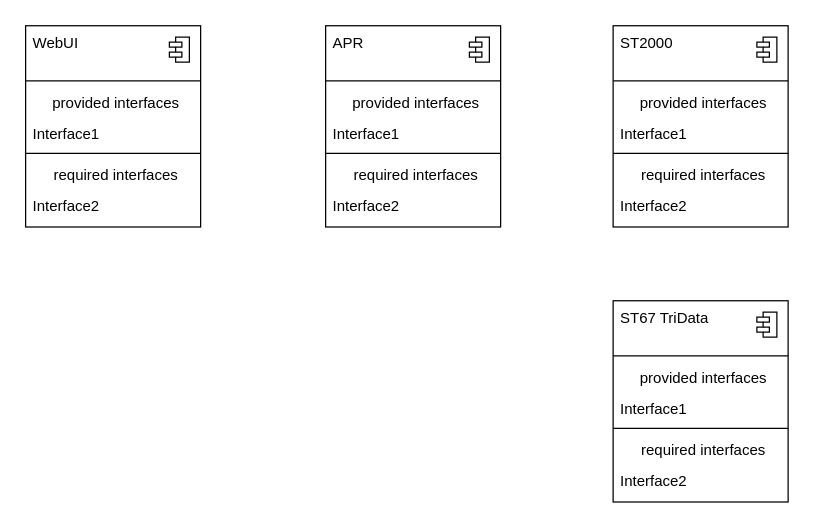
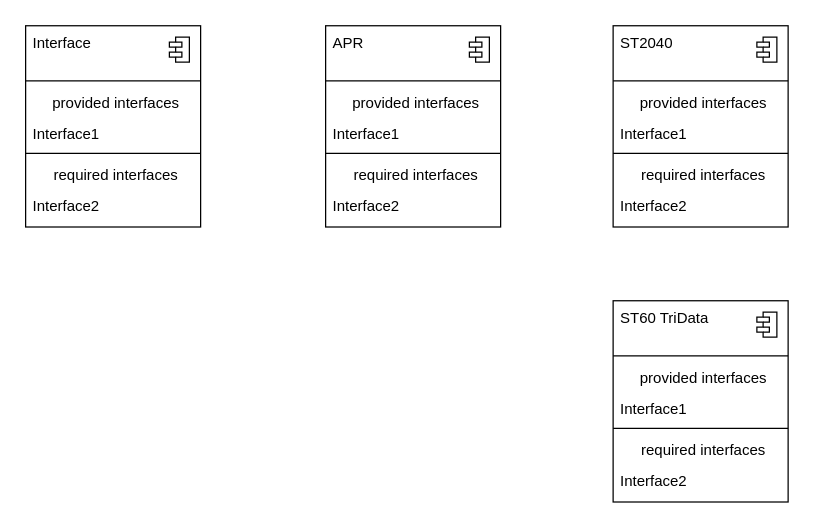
node "WebUI": label "WebUI" -> "Interface"
node "ST2000": label "ST2000" -> "ST2040"
node "ST67 TriData": label "ST67 TriData" -> "ST60 TriData"
